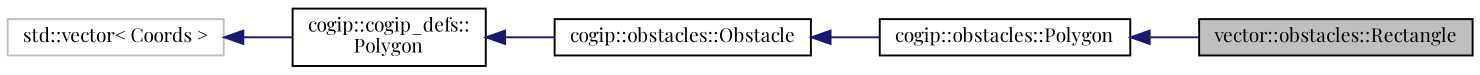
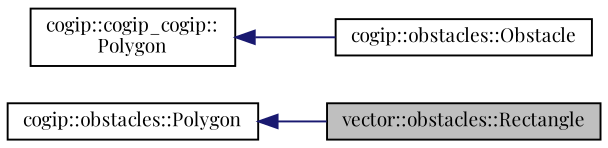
node "std::vector< Coords >": removed
node "cogip::cogip_defs:: Polygon": label "cogip::cogip_defs:: Polygon" -> "cogip::cogip_cogip:: Polygon"
edge "cogip::obstacles::Polygon" -> "cogip::obstacles::Obstacle": removed
